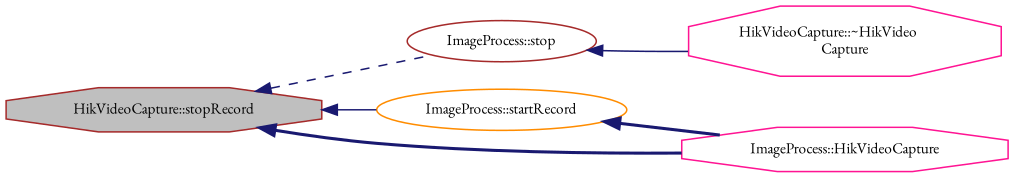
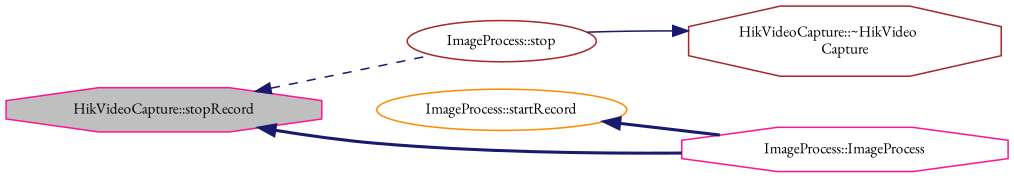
node "HikVideoCapture::~HikVideo Capture": color deeppink -> brown
edge "HikVideoCapture::~HikVideo Capture" -> "ImageProcess::stop": reversed
node "HikVideoCapture::stopRecord": color brown -> deeppink
edge "ImageProcess::startRecord" -> "HikVideoCapture::stopRecord": removed
node "ImageProcess::HikVideoCapture": label "ImageProcess::HikVideoCapture" -> "ImageProcess::ImageProcess"
